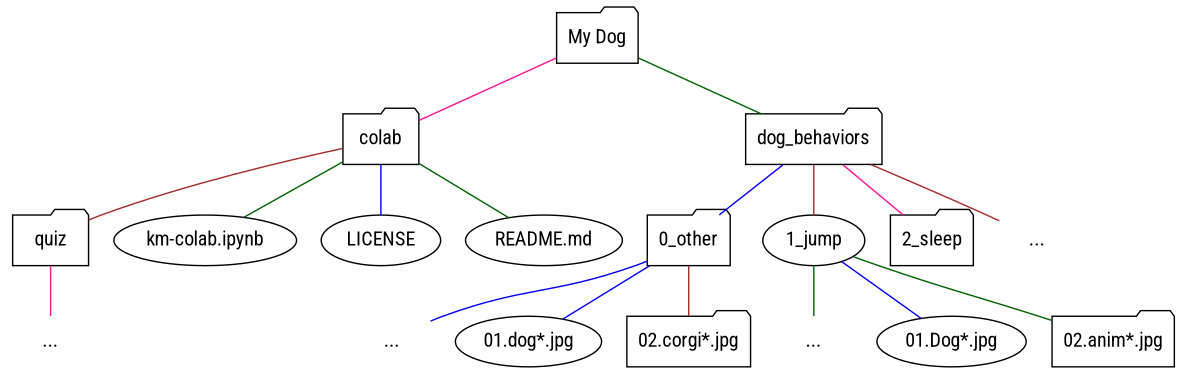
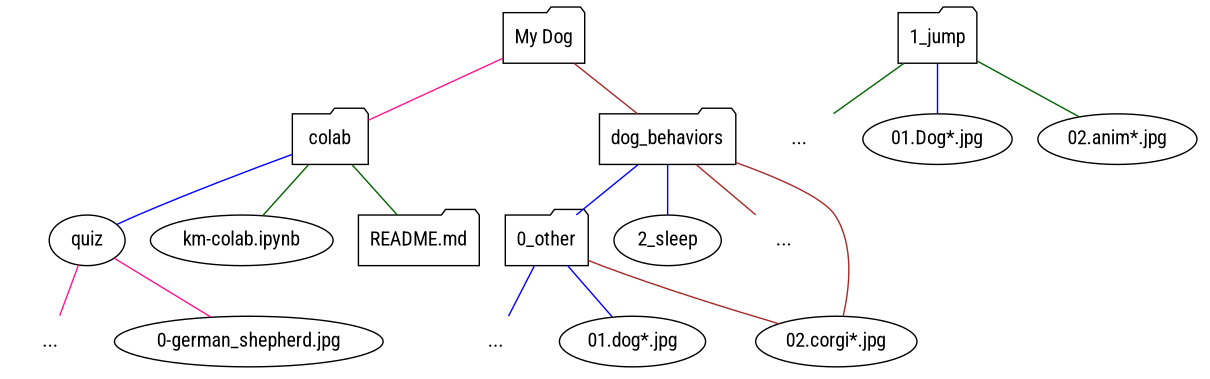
edge "My Dog" -- "dog_behaviors": color darkgreen -> brown
edge "colab" -- "quiz": color brown -> blue
edge "dog_behaviors" -- "1_jump": now "dog_behaviors" -- "02.corgi*.jpg"
edge "dog_behaviors" -- "2_sleep": color deeppink -> blue
node "quiz": shape folder -> ellipse
node "LICENSE": removed
node "README.md": shape ellipse -> folder
node "1_jump": shape ellipse -> folder
node "2_sleep": shape folder -> ellipse
node "0-german_shepherd.jpg": added
node "02.corgi*.jpg": shape folder -> ellipse
node "02.anim*.jpg": shape folder -> ellipse
